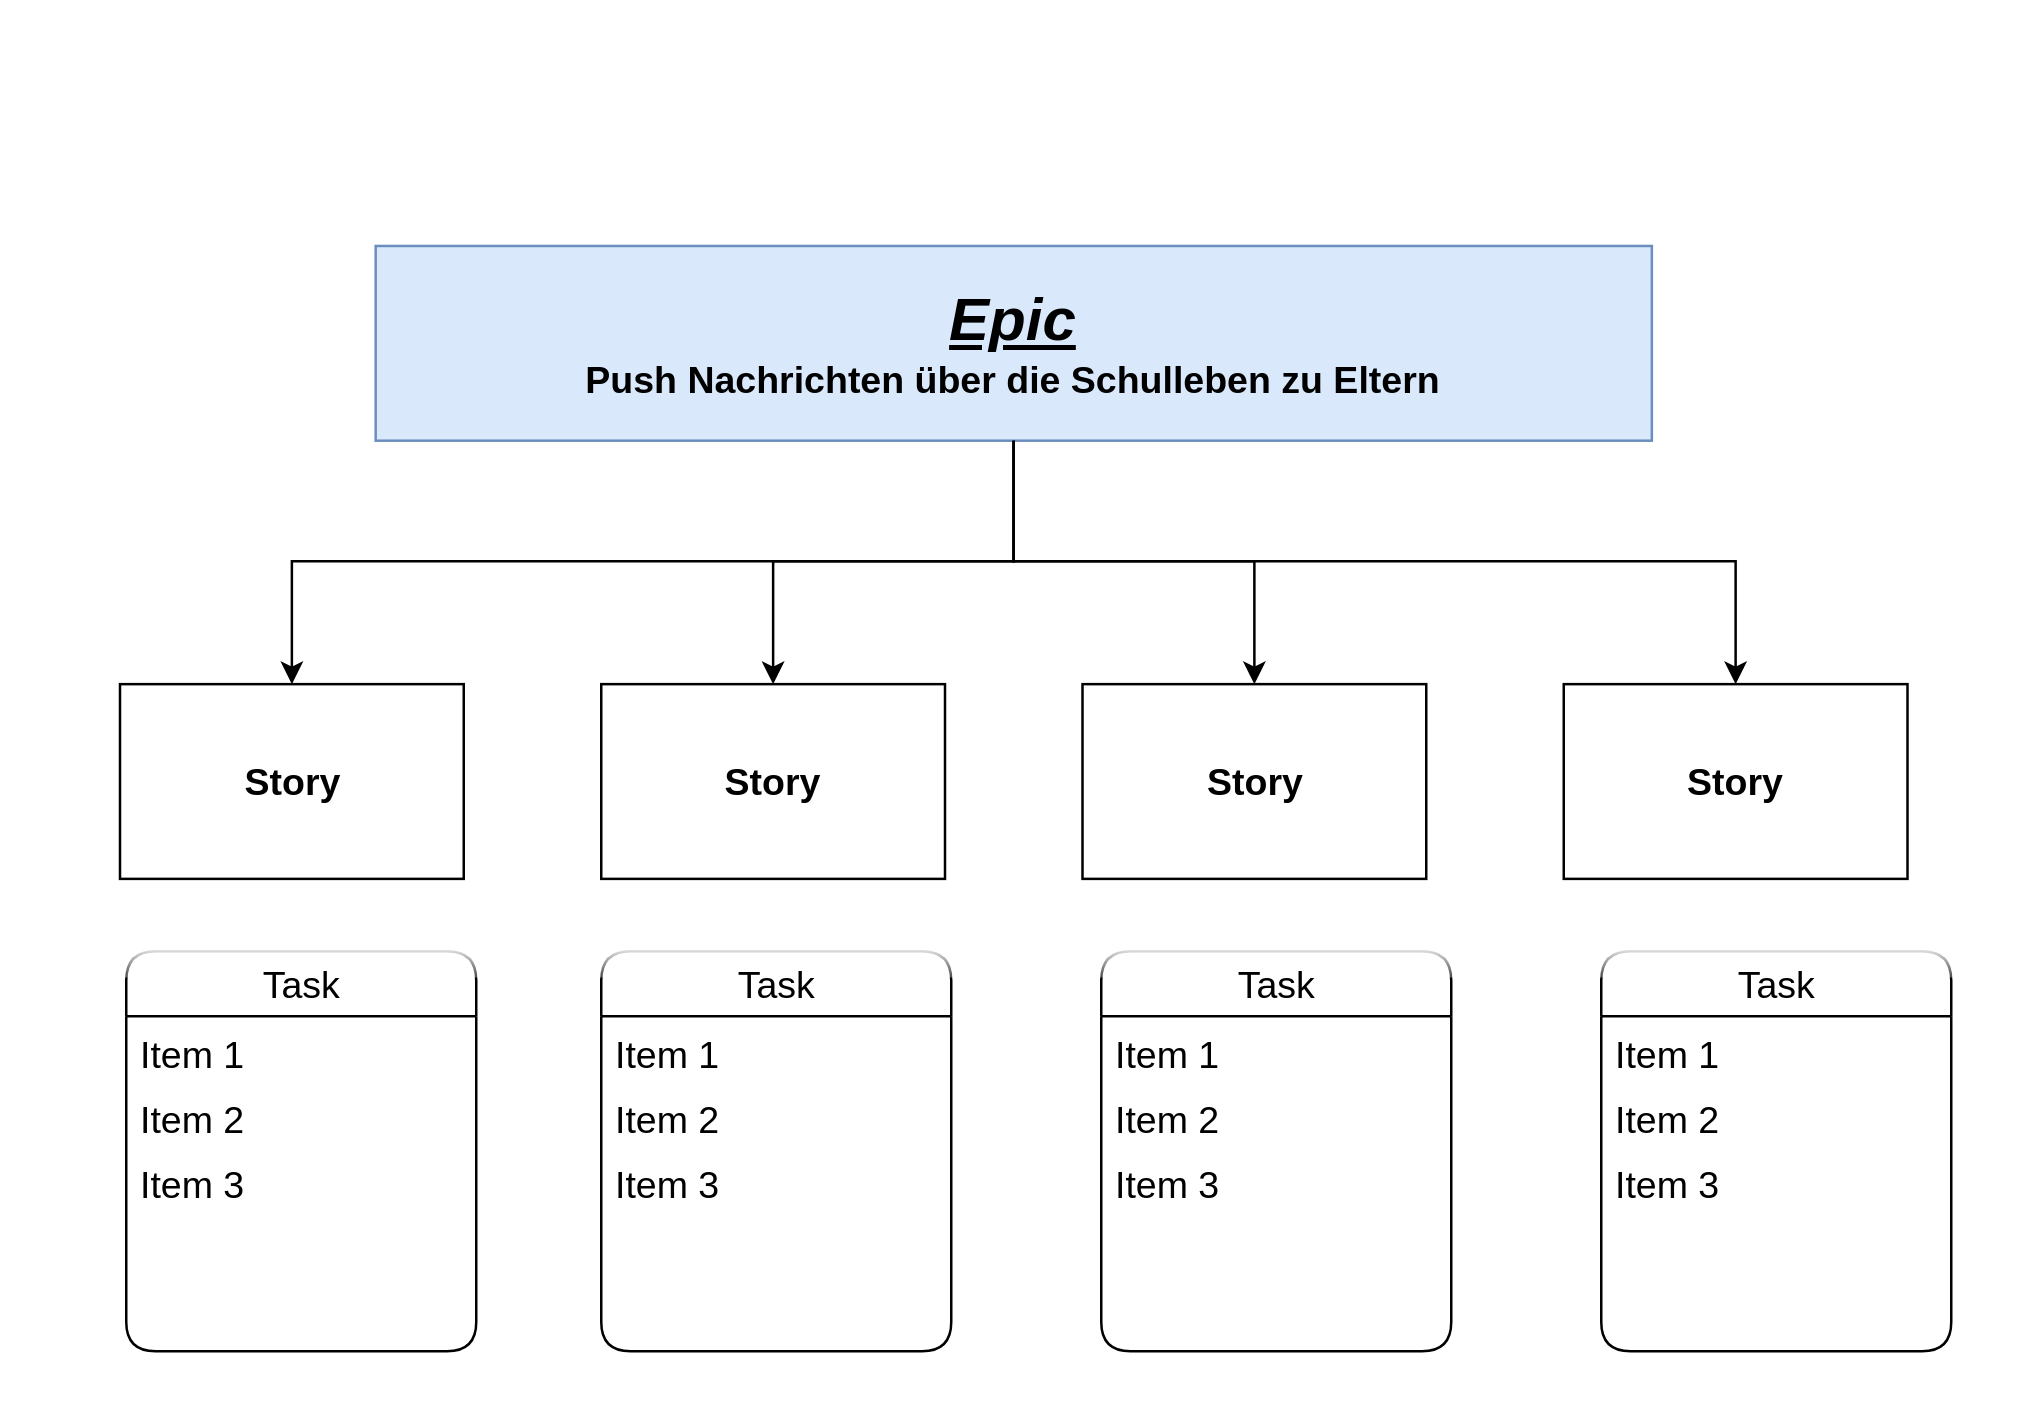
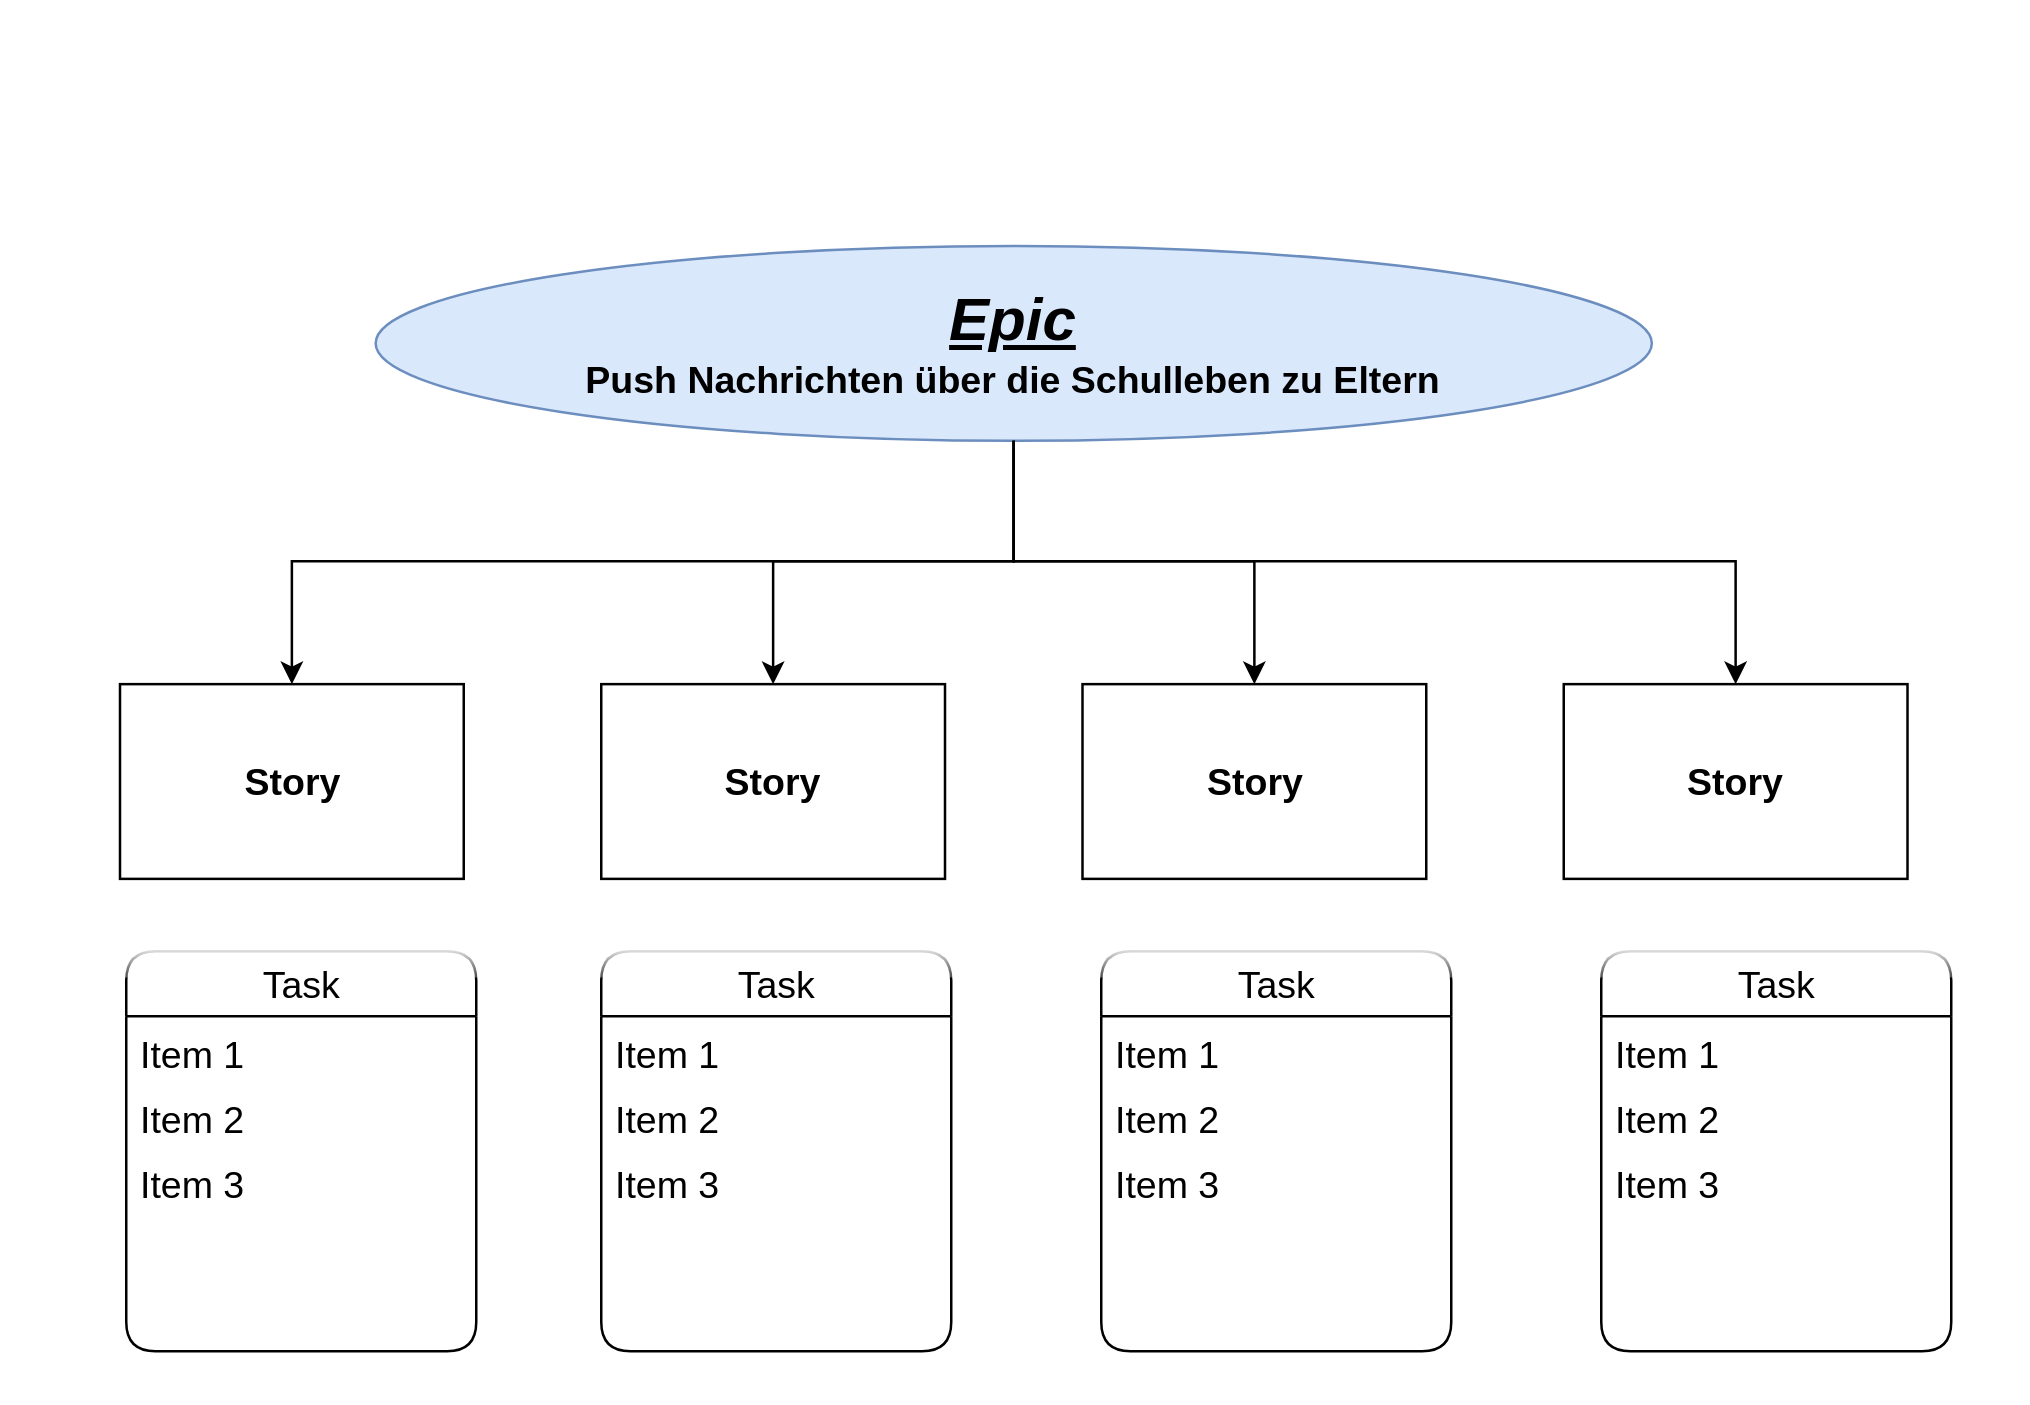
node "EpicPush Nachrichten über die Schulleben zu Eltern": shape rectangle -> ellipse
